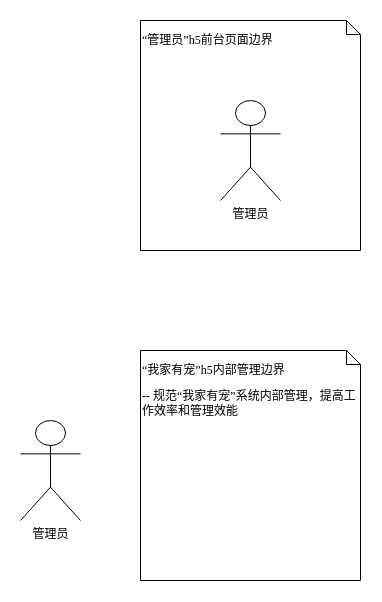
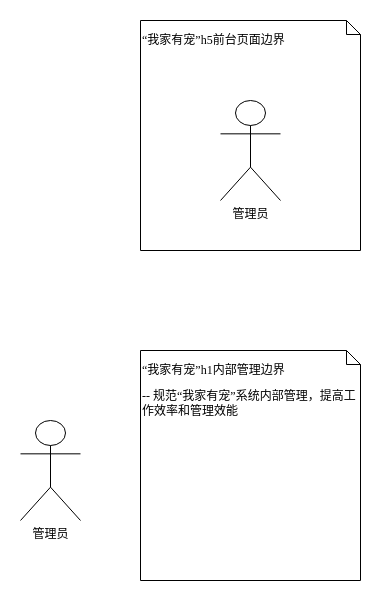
node "“管理员”h5前台页面边界": label "“管理员”h5前台页面边界" -> "“我家有宠”h5前台页面边界"
node "“我家有宠”h5内部管理边界 -- 规范“我家有宠”系统内部管理，提高工作效率和管理效能": label "“我家有宠”h5内部管理边界 -- 规范“我家有宠”系统内部管理，提高工作效率和管理效能" -> "“我家有宠”h1内部管理边界 -- 规范“我家有宠”系统内部管理，提高工作效率和管理效能"
